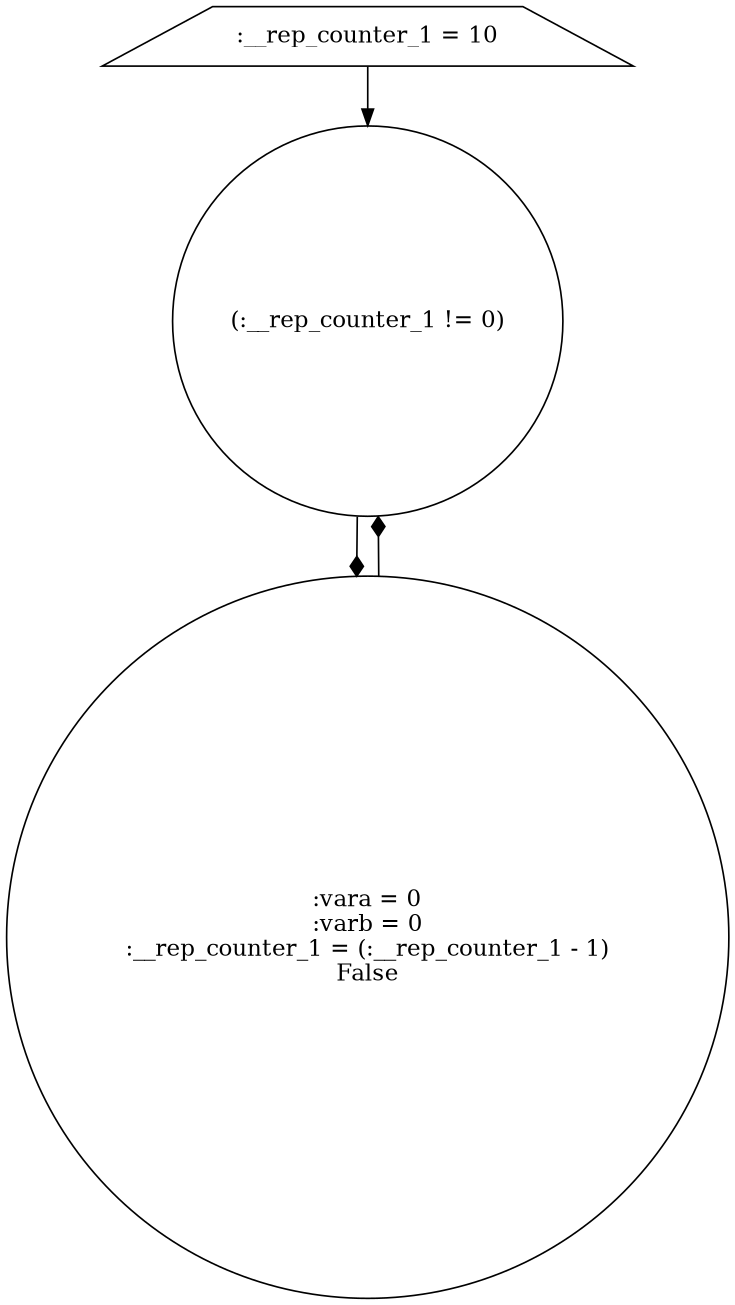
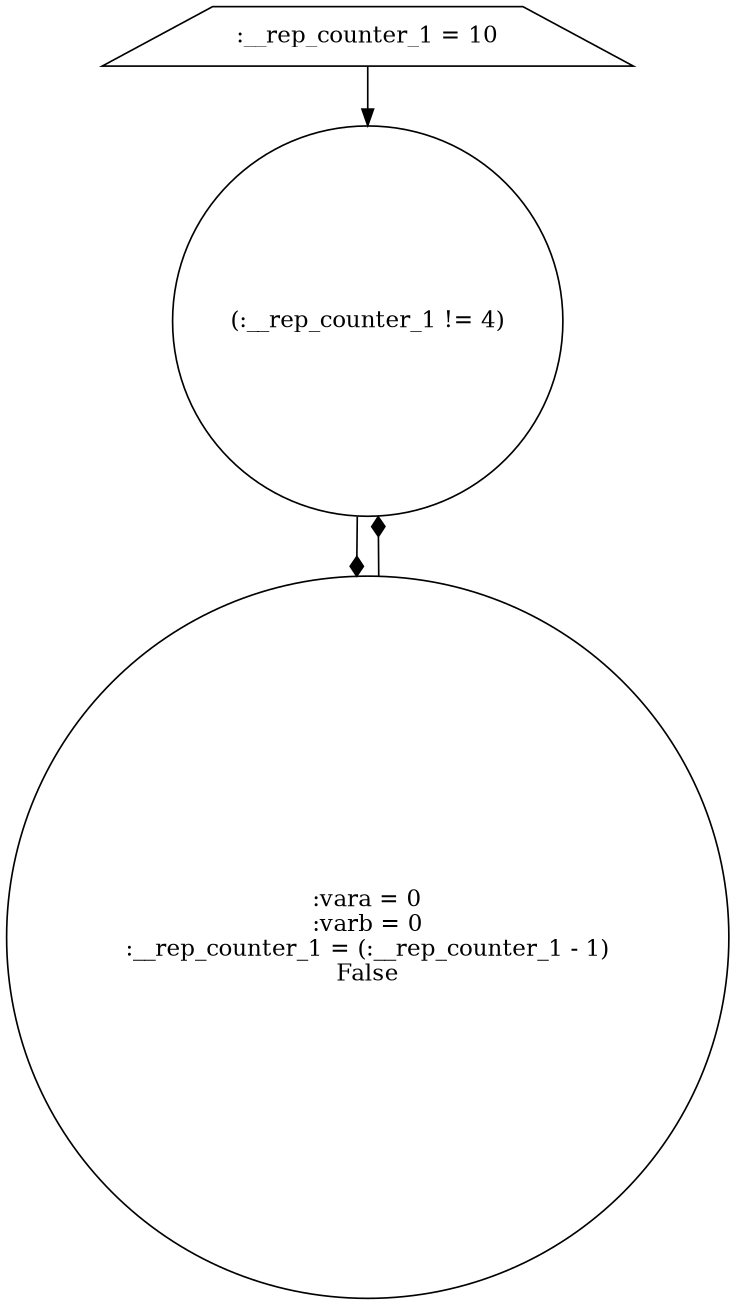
node "(:__rep_counter_1 != 0)": label "(:__rep_counter_1 != 0)" -> "(:__rep_counter_1 != 4)"
